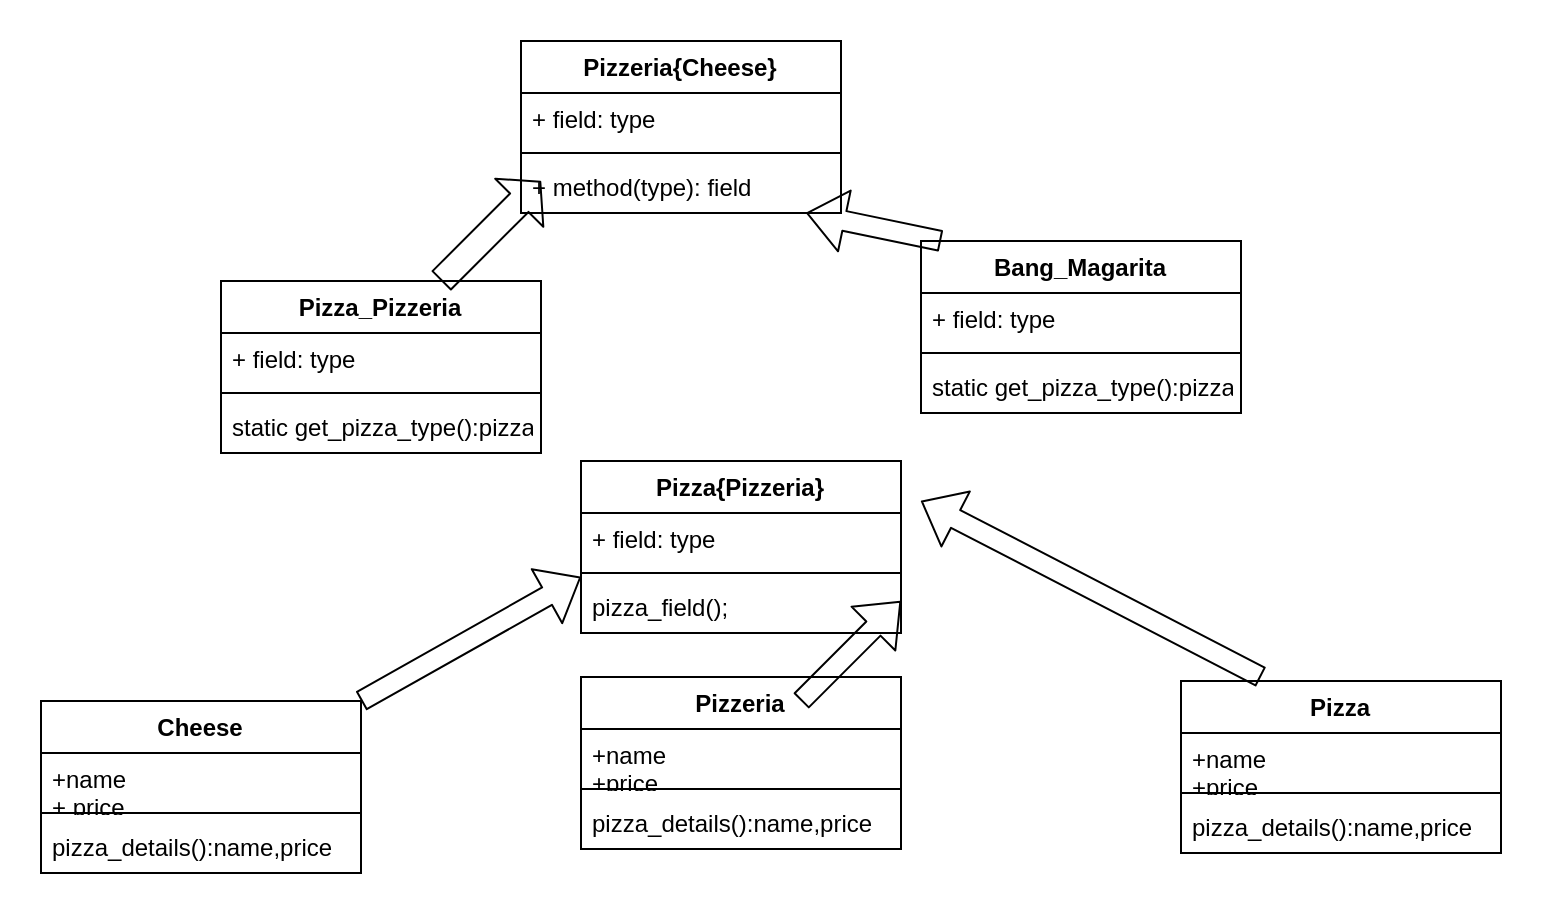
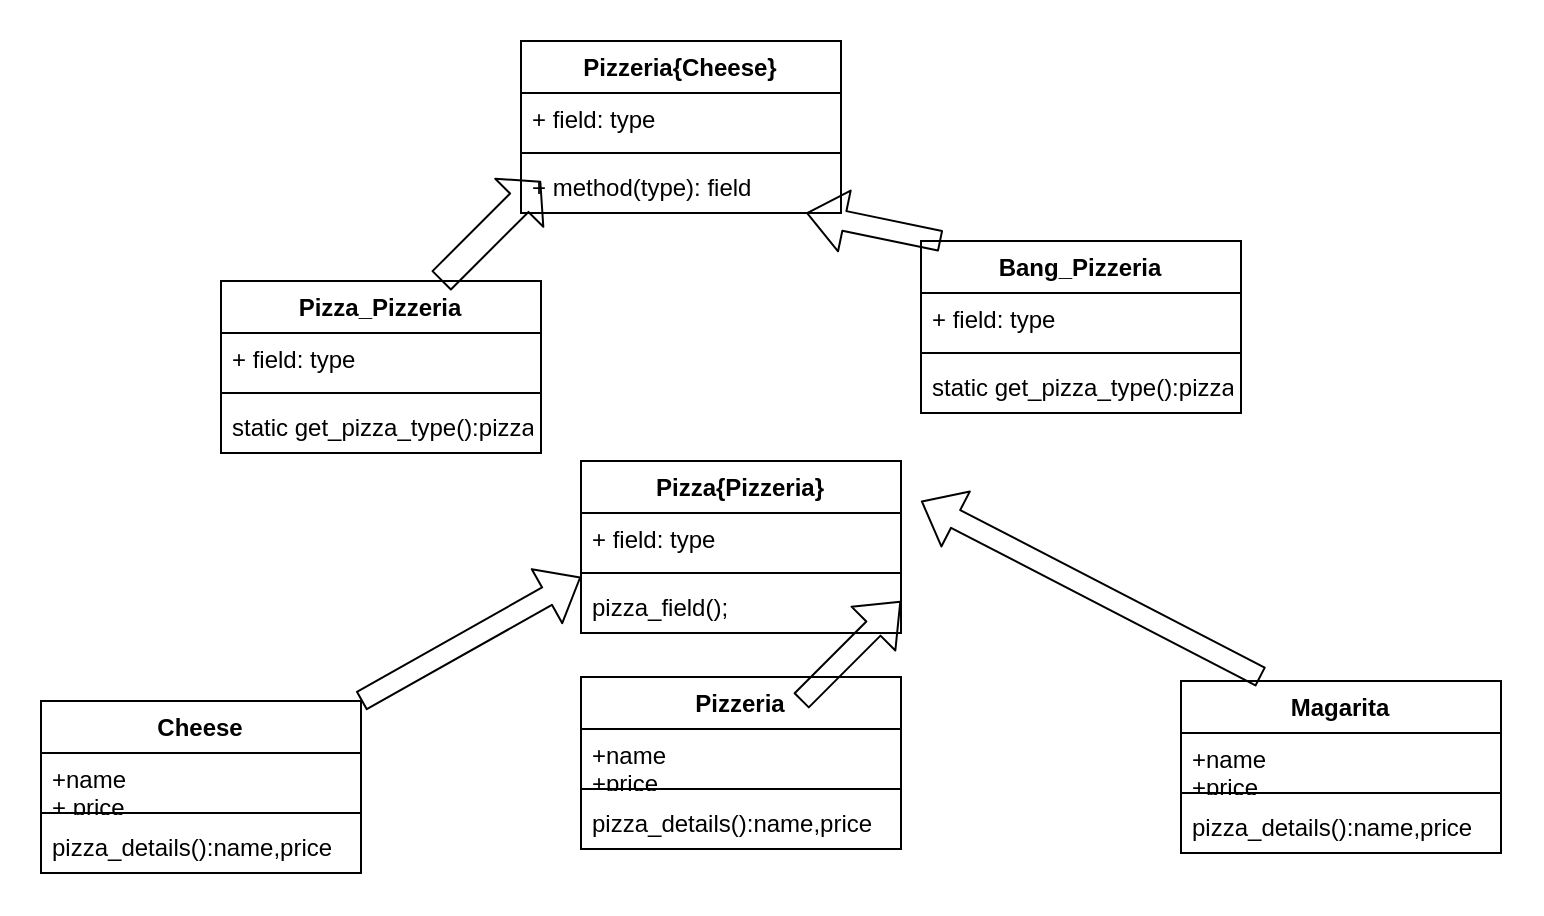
node "Bang_Magarita": label "Bang_Magarita" -> "Bang_Pizzeria"
node "Pizza": label "Pizza" -> "Magarita"
